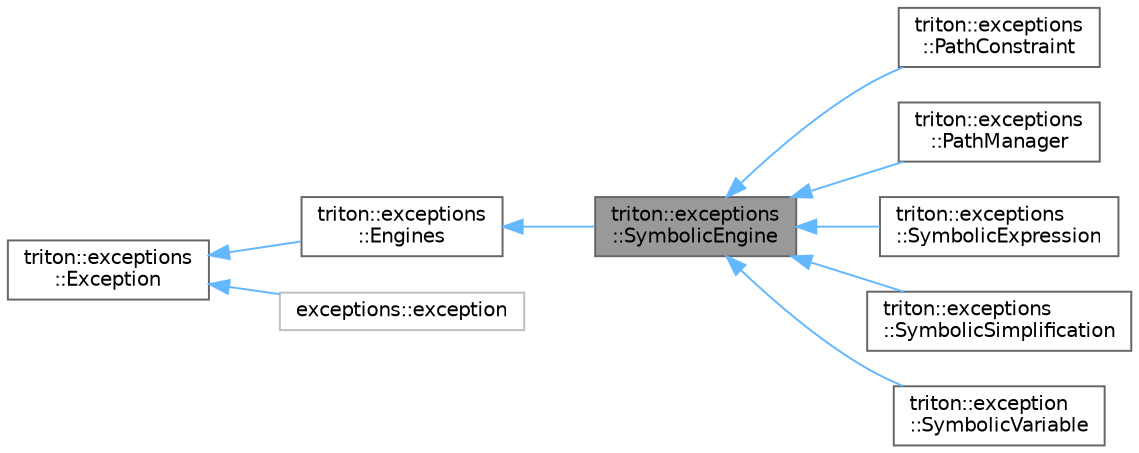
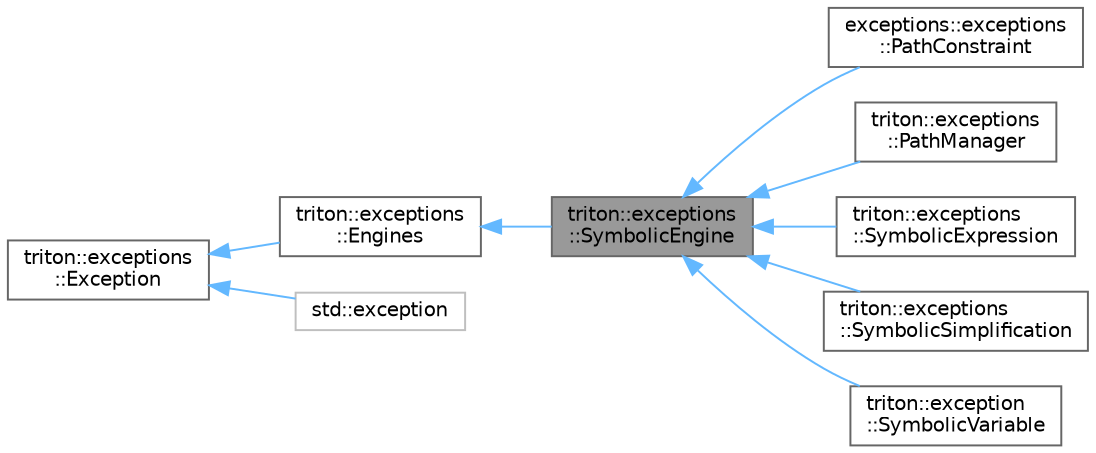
node "triton::exceptions ::PathConstraint": label "triton::exceptions ::PathConstraint" -> "exceptions::exceptions ::PathConstraint"
node "exceptions::exception": label "exceptions::exception" -> "std::exception"
